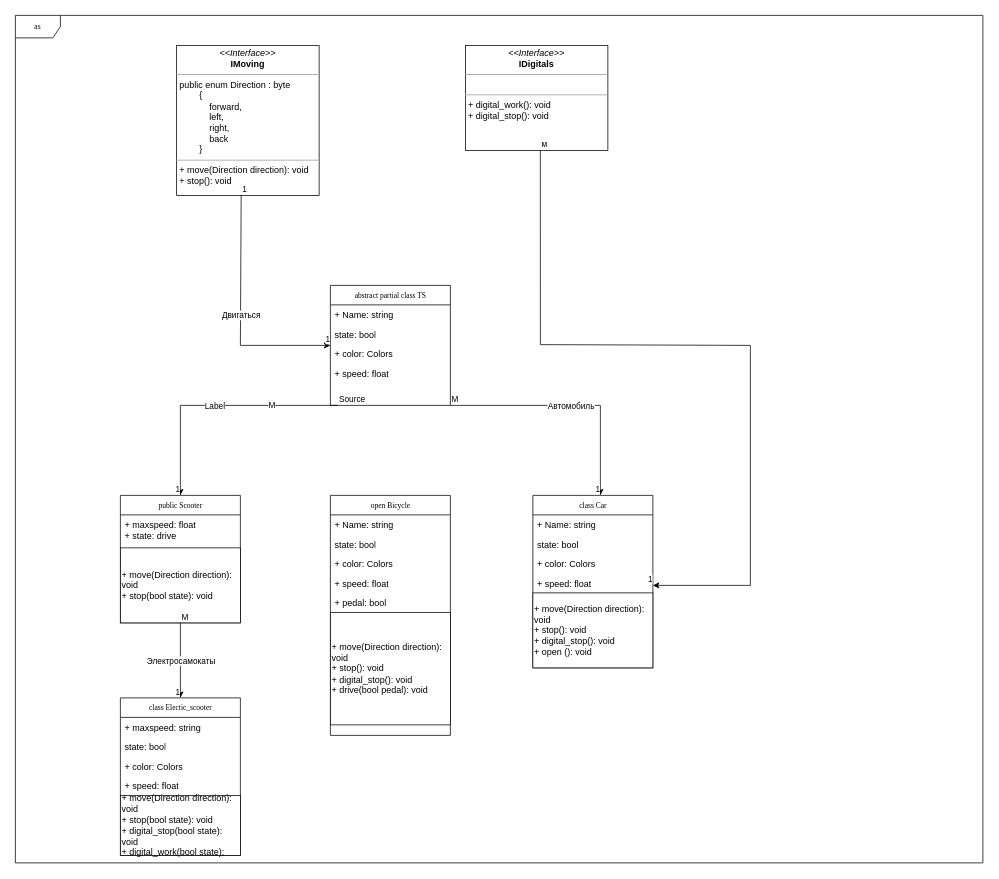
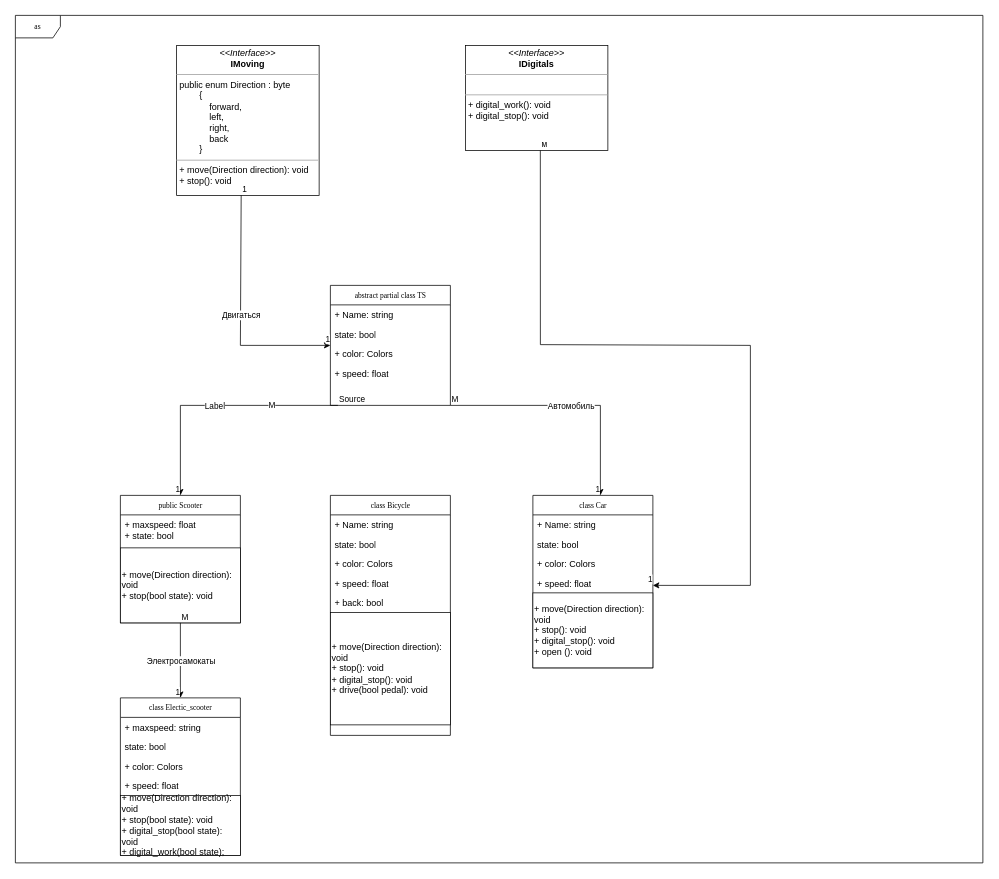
node "open Bicycle": label "open Bicycle" -> "class Bicycle"
node "+ maxspeed: float + state: drive": label "+ maxspeed: float + state: drive" -> "+ maxspeed: float + state: bool"
node "+ pedal: bool": label "+ pedal: bool" -> "+ back: bool"
